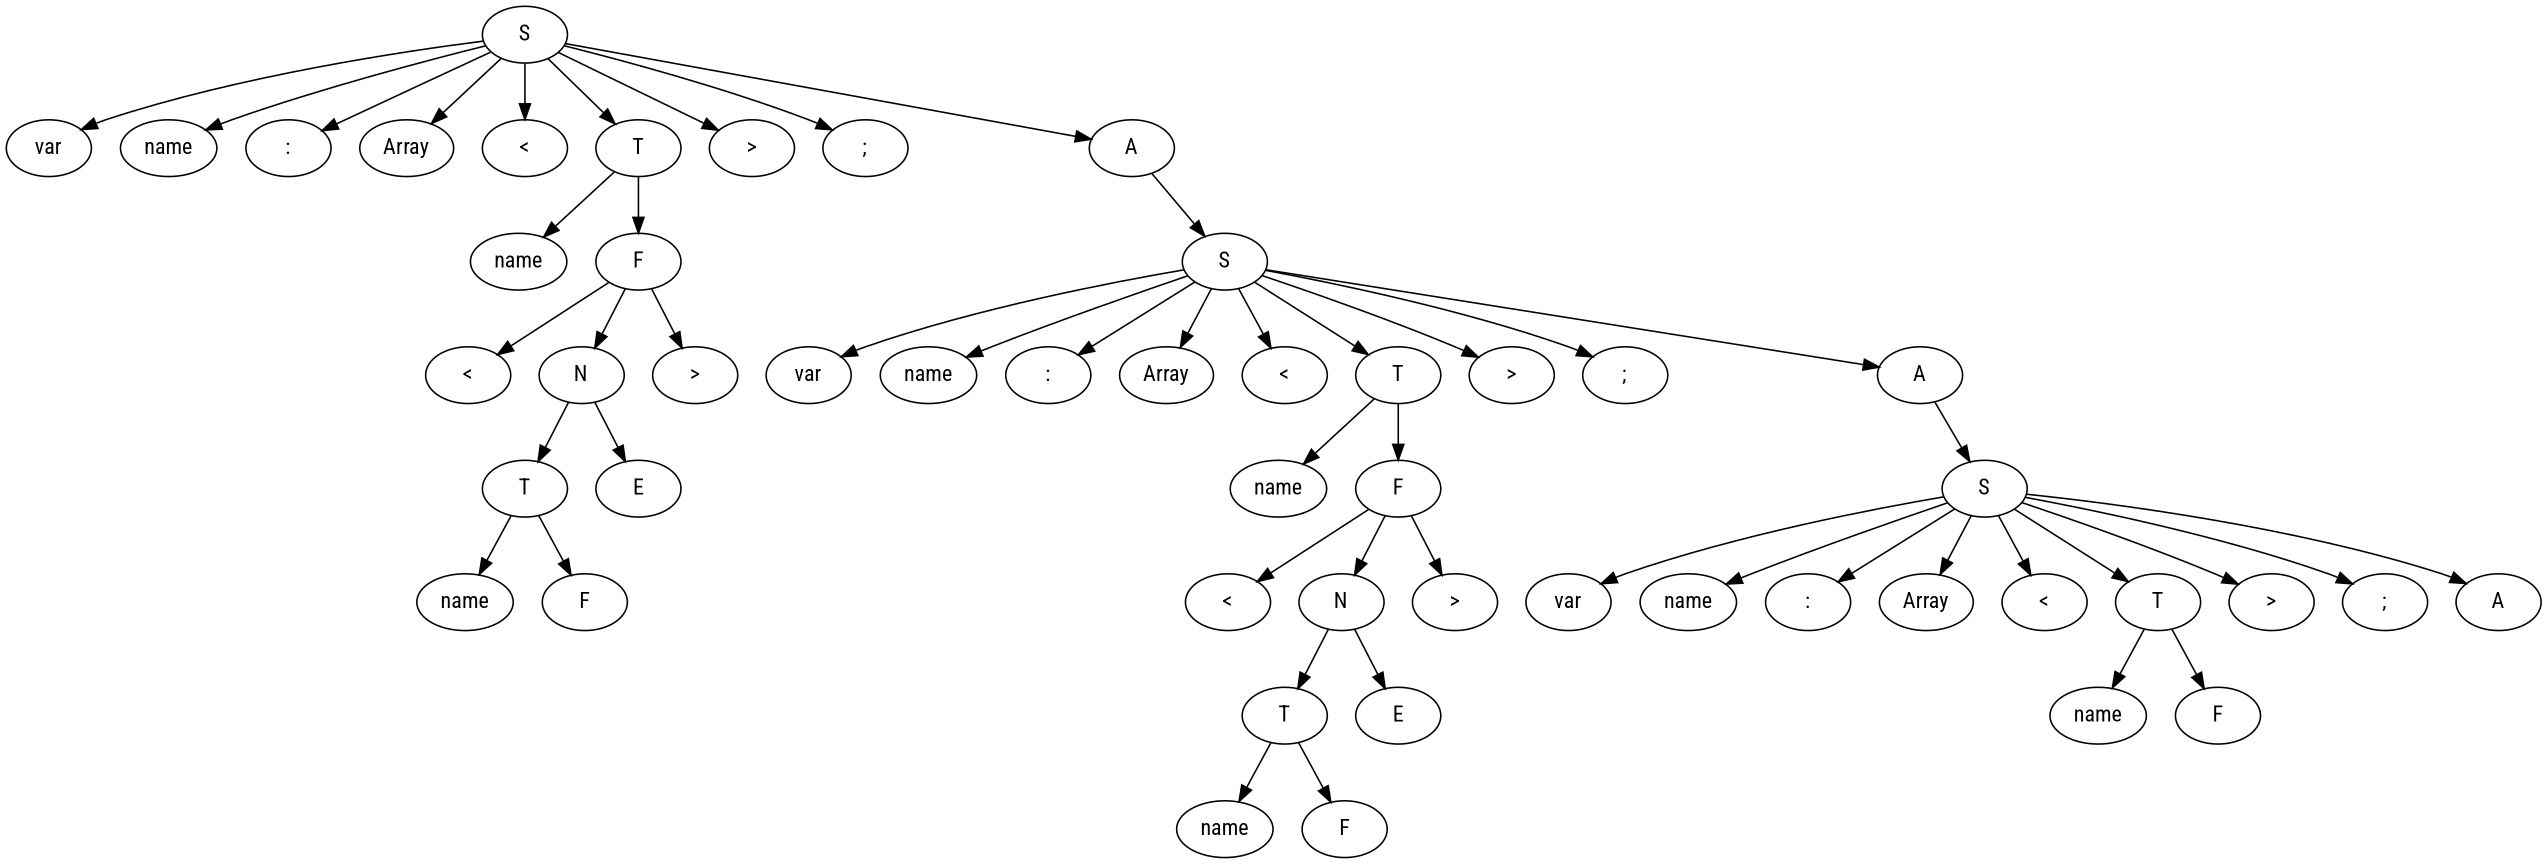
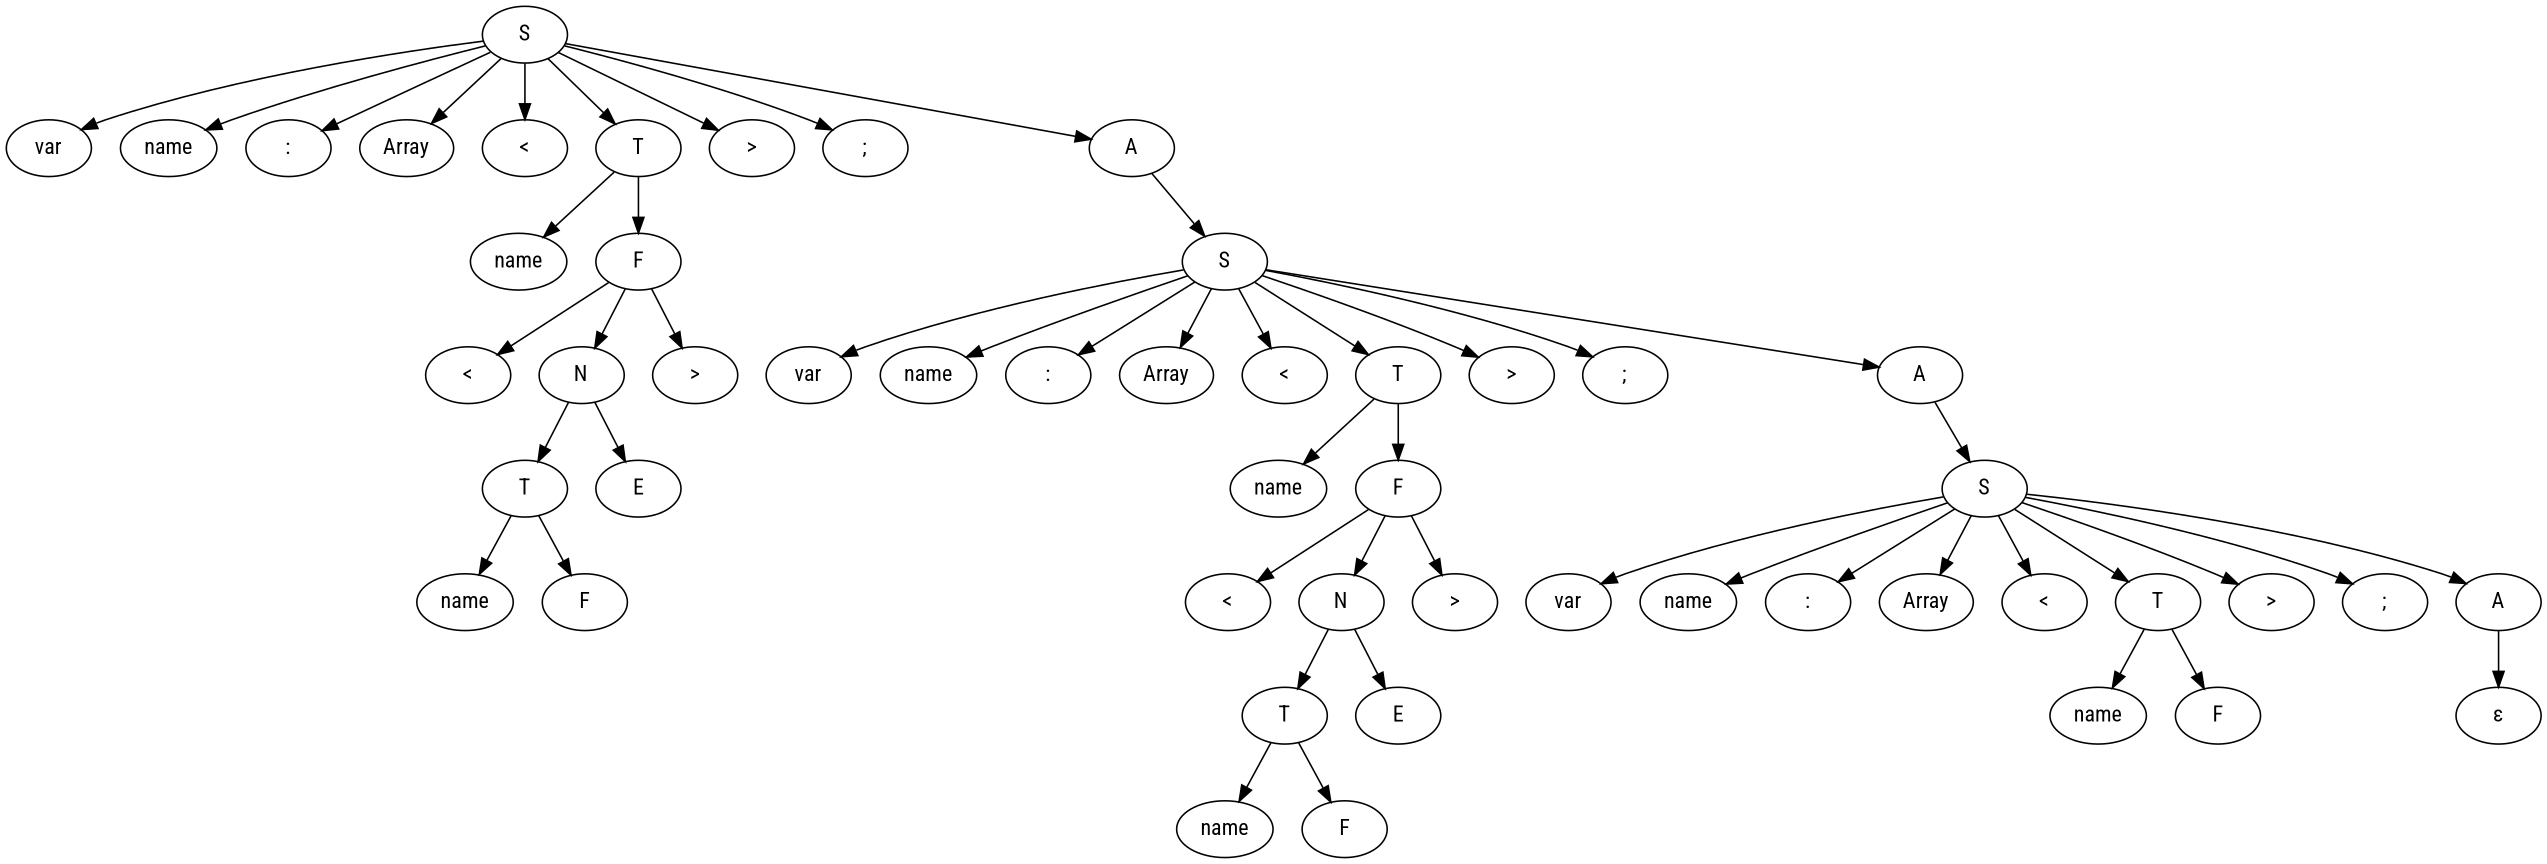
node "ε": added
